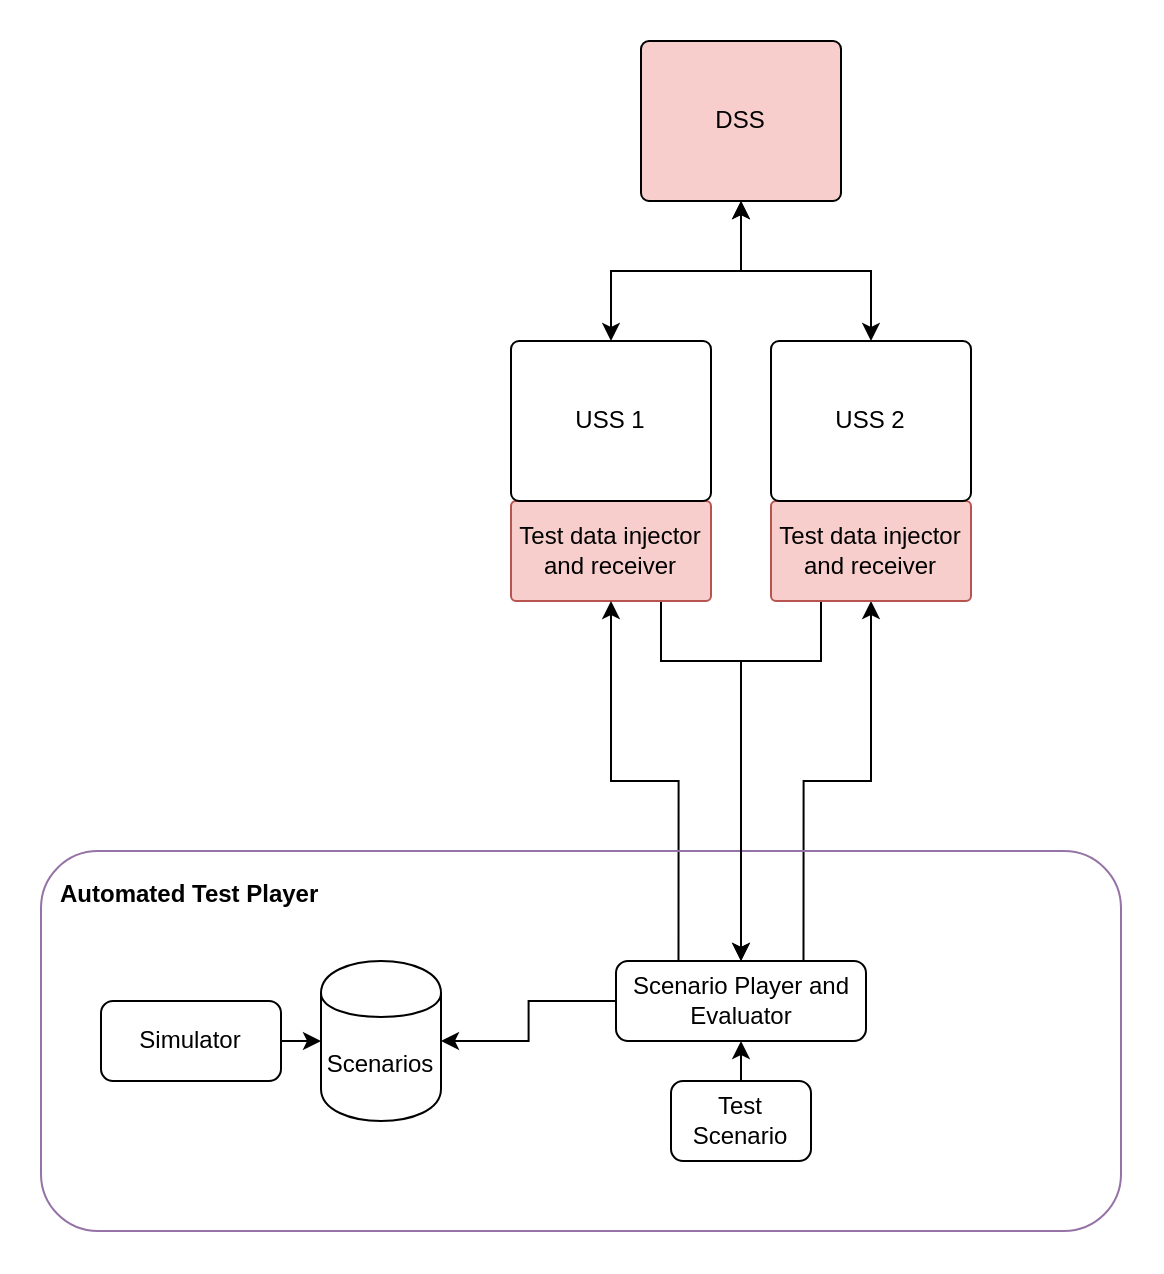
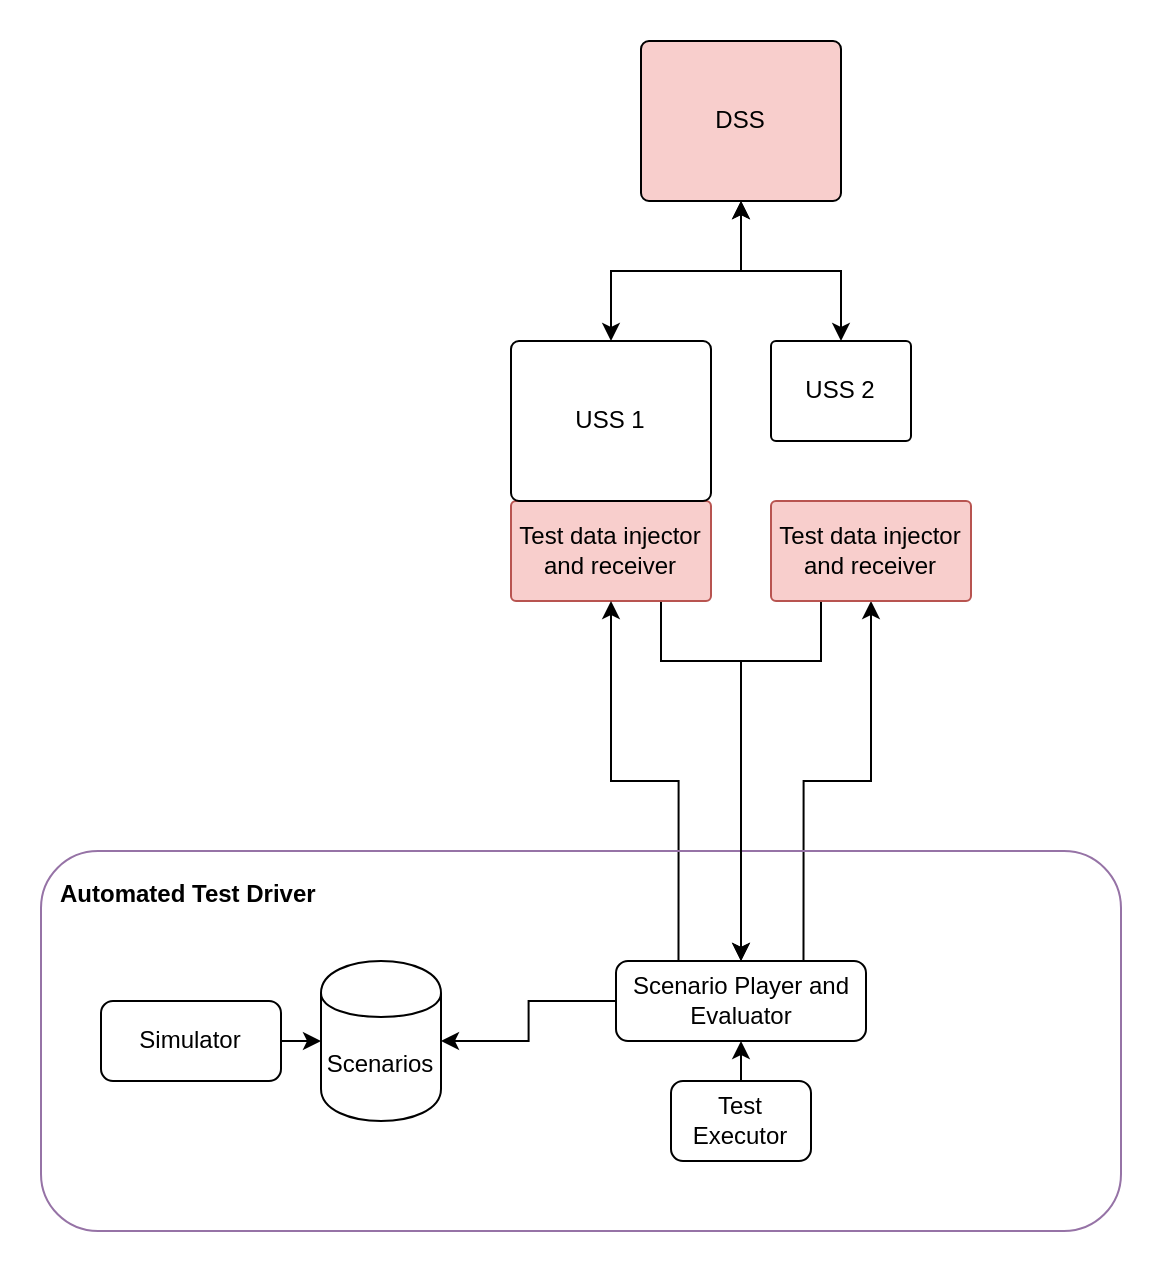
node "USS 2": size 200x160 -> 140x100
node "Automated Test Player": label "Automated Test Player" -> "Automated Test Driver"
node "Test Scenario": label "Test Scenario" -> "Test Executor"
